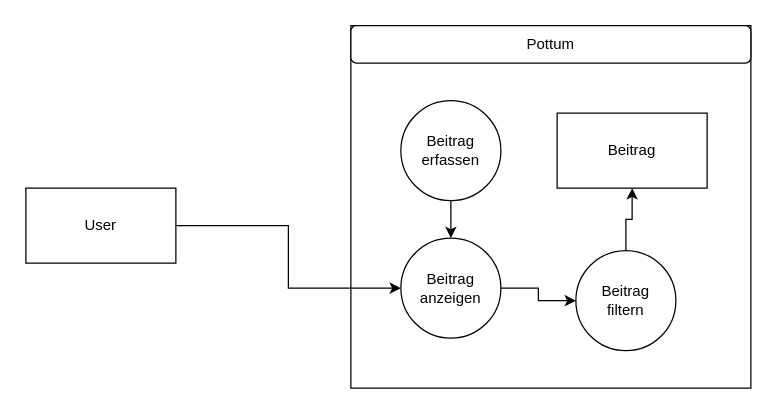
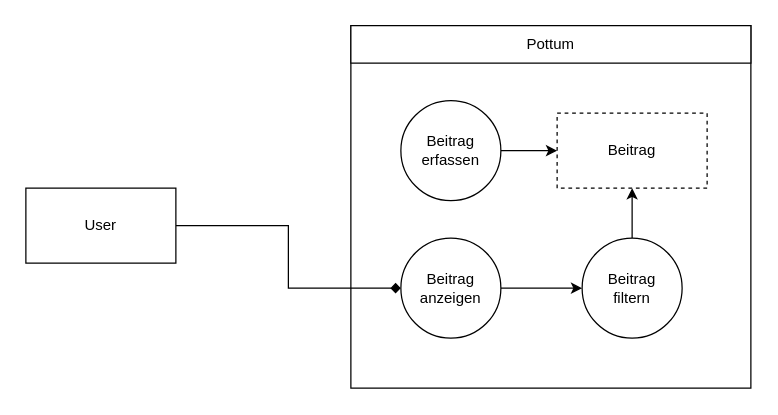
node "Pottum": shape rounded rectangle -> rectangle
node "Beitrag": style solid -> dashed
edge "Beitrag erfassen" -> "Beitrag anzeigen": now "Beitrag erfassen" -> "Beitrag"
edge "User" -> "Beitrag anzeigen": arrowhead classic -> diamond
node "Beitrag filtern": moved (626, 301) -> (632, 288)
